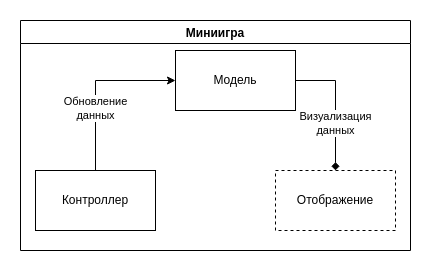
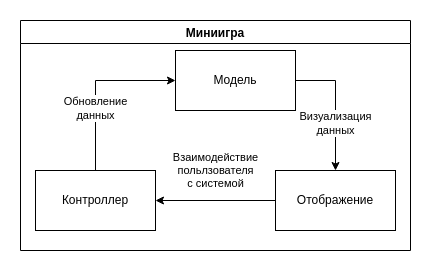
edge "Модель" -> "Отображение": arrowhead diamond -> classic
edge "Отображение" -> "Контроллер": added, label "Взаимодействие польлзователя с системой"
node "Отображение": style dashed -> solid
